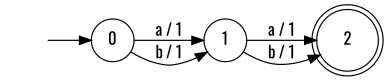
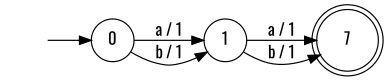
node "2": label "2" -> "7"
